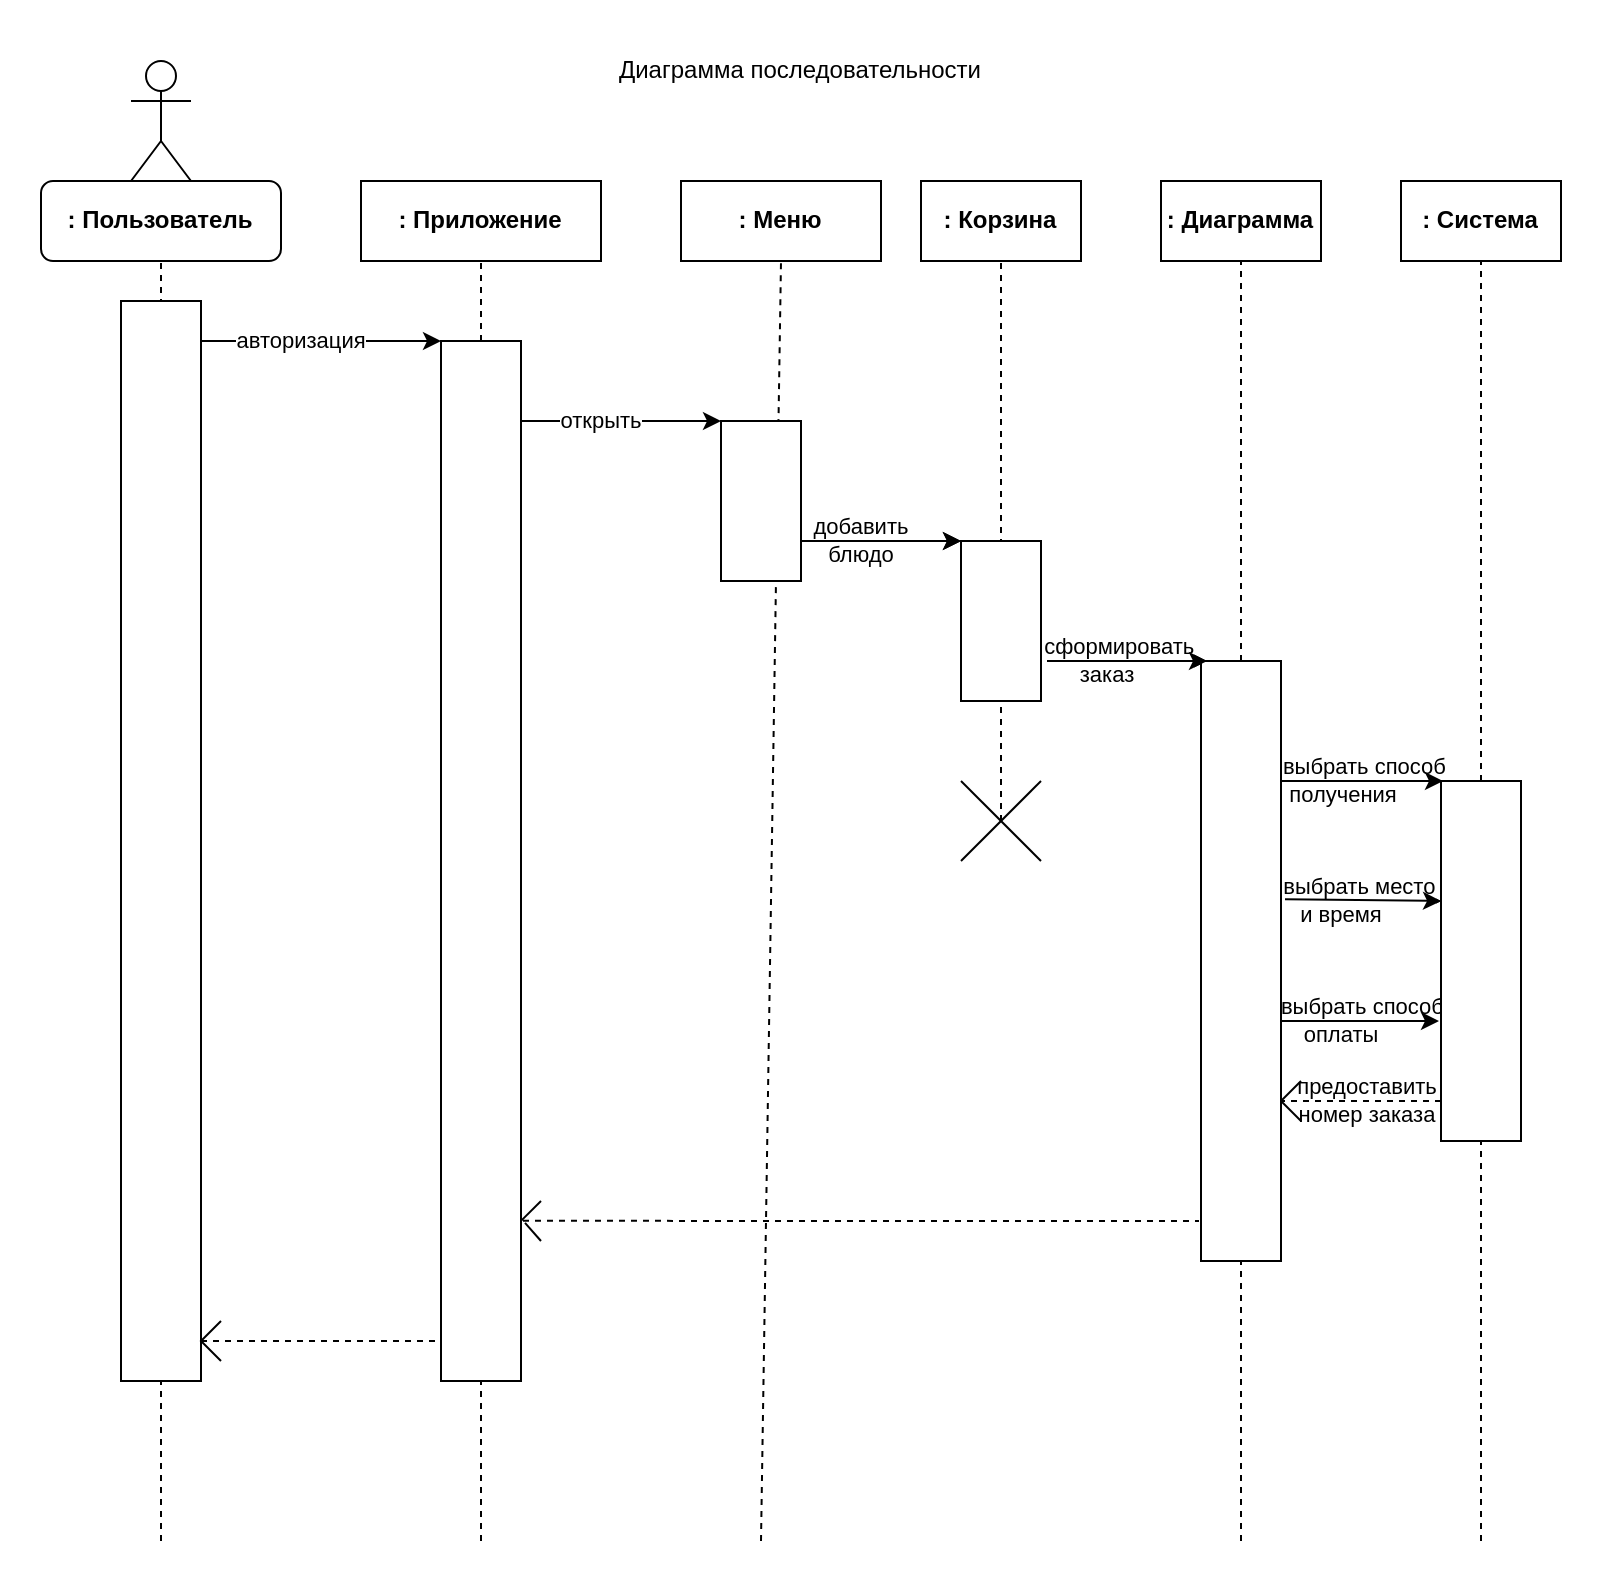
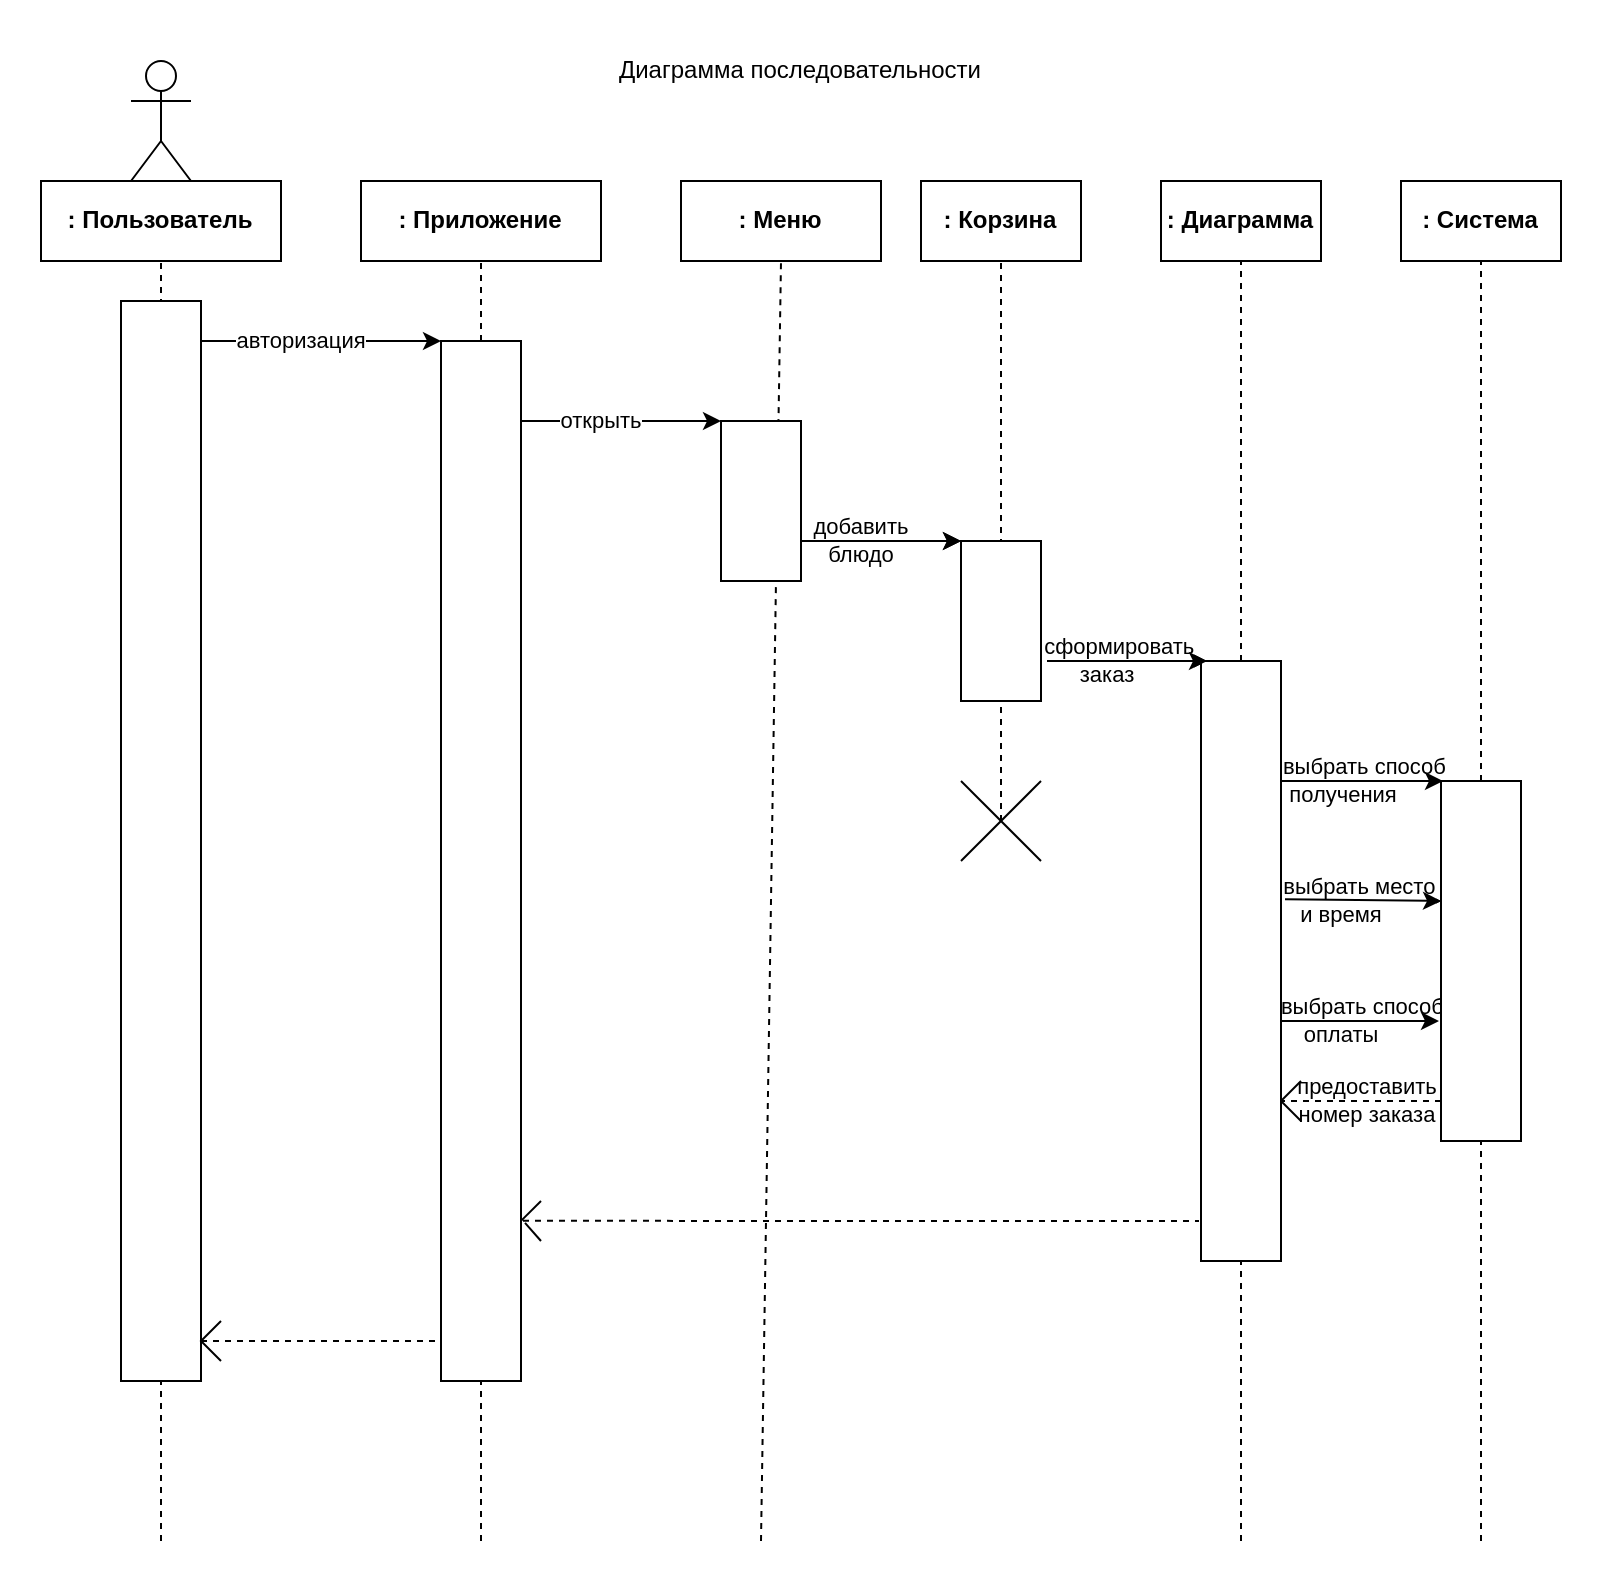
node ": Пользователь": shape rounded rectangle -> rectangle
